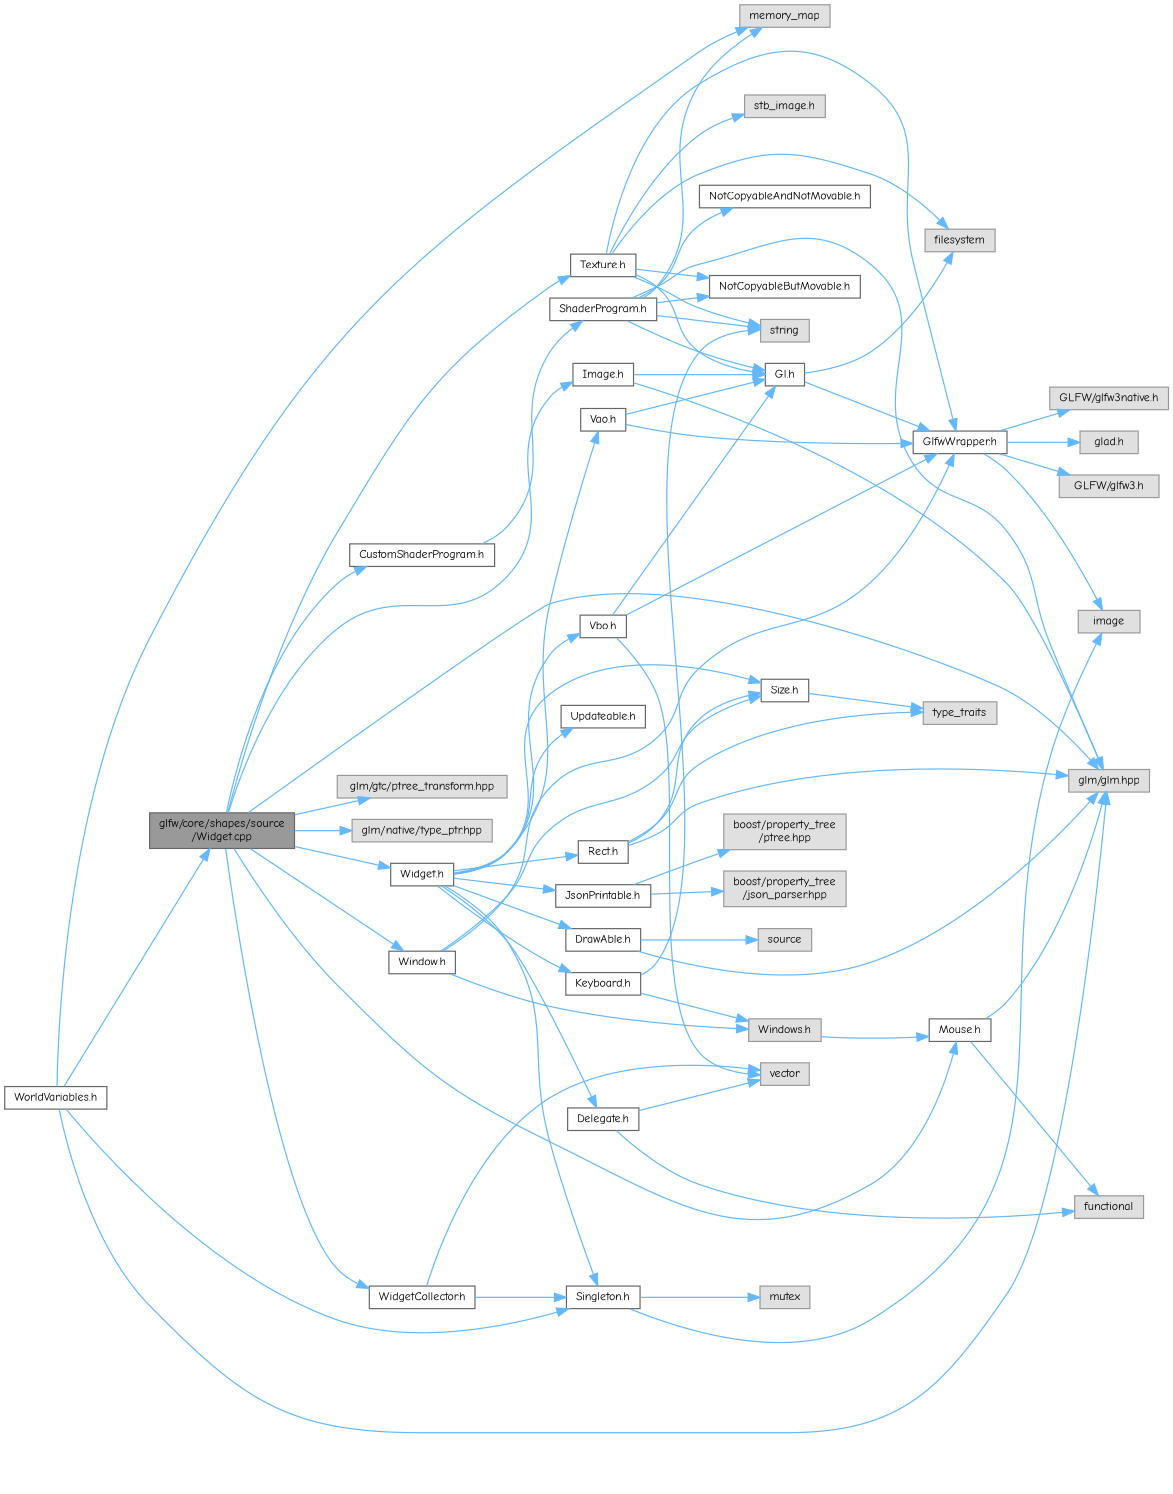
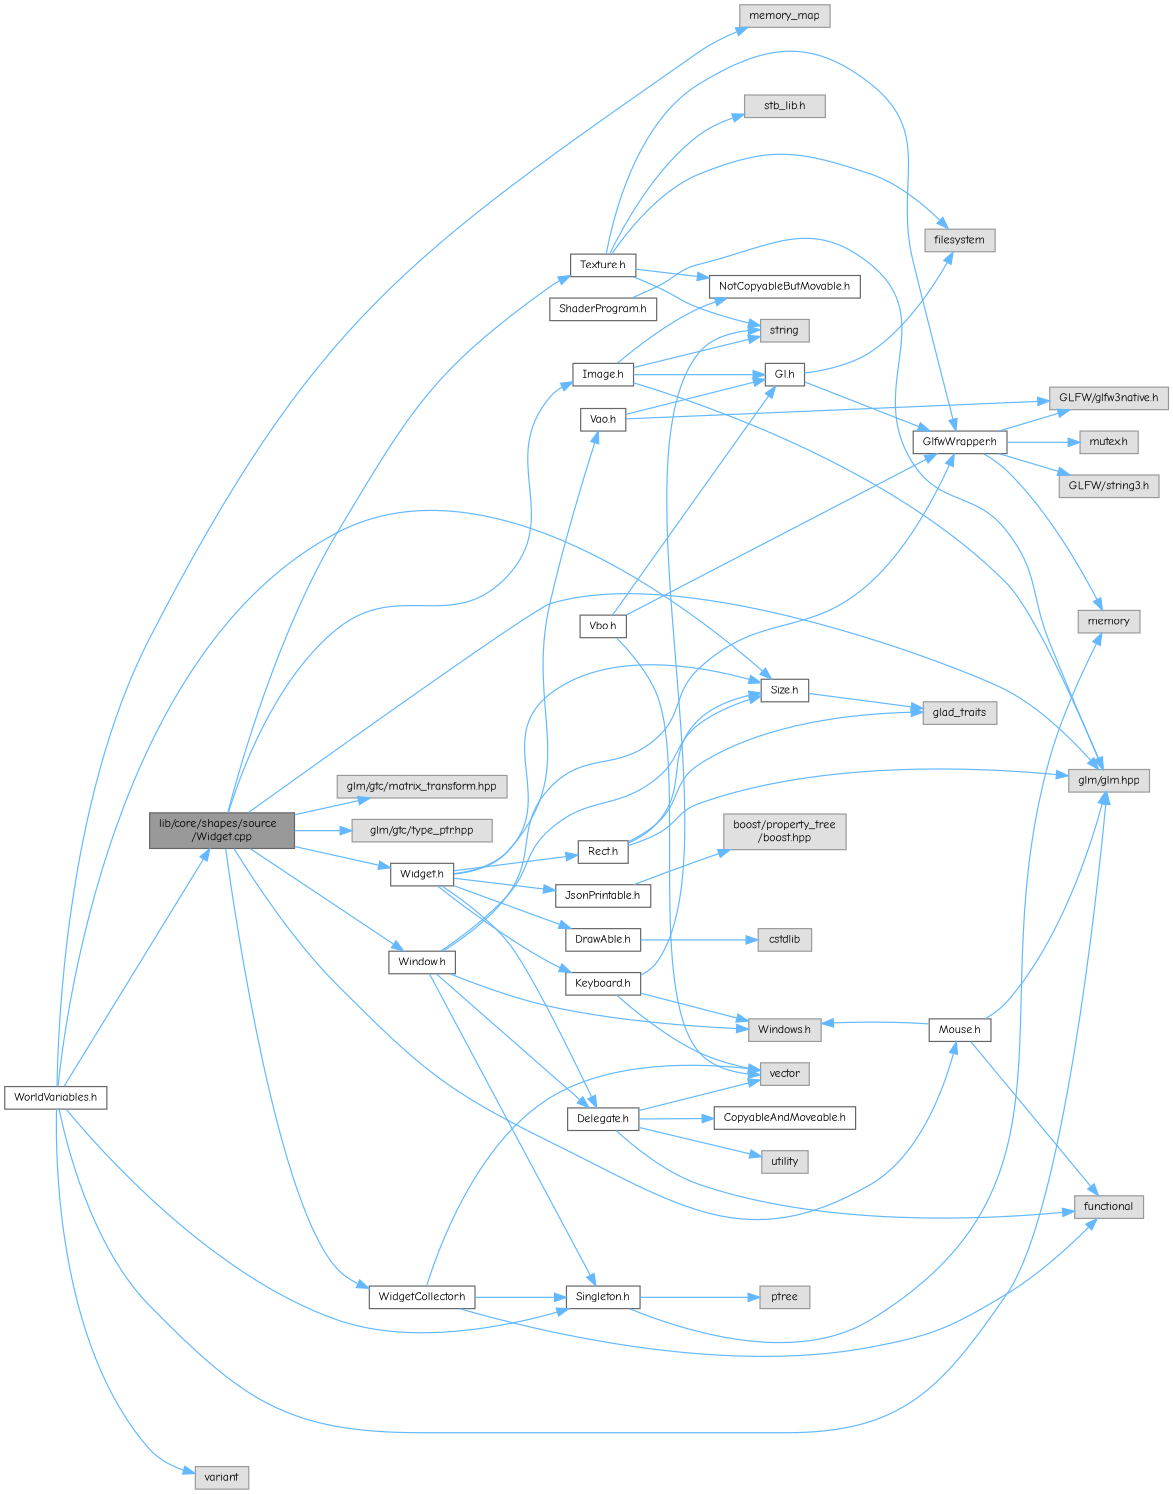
node "stb_image.h": label "stb_image.h" -> "stb_lib.h"
edge "ShaderProgram.h" -> "memory_map": removed
node "NotCopyableAndNotMovable.h": removed
edge "ShaderProgram.h" -> "NotCopyableButMovable.h": now "Image.h" -> "NotCopyableButMovable.h"
edge "ShaderProgram.h" -> "string": now "Image.h" -> "string"
edge "Texture.h" -> "Gl.h": removed
edge "ShaderProgram.h" -> "Gl.h": removed
edge "Vao.h" -> "GlfwWrapper.h": now "Vao.h" -> "GLFW/glfw3native.h"
node "glad.h": label "glad.h" -> "mutex.h"
node "GLFW/glfw3.h": label "GLFW/glfw3.h" -> "GLFW/string3.h"
node "CustomShaderProgram.h": removed
edge "WorldVariables.h" -> "Size.h": added
node "image": label "image" -> "memory"
edge "Widget.h" -> "Vbo.h": removed
node "type_traits": label "type_traits" -> "glad_traits"
node "Updateable.h": removed
node "glm/gtc/ptree_transform.hpp": label "glm/gtc/ptree_transform.hpp" -> "glm/gtc/matrix_transform.hpp"
node "glfw/core/shapes/source /Widget.cpp": label "glfw/core/shapes/source /Widget.cpp" -> "lib/core/shapes/source /Widget.cpp"
node "glm/native/type_ptr.hpp": label "glm/native/type_ptr.hpp" -> "glm/gtc/type_ptr.hpp"
node "boost/property_tree /ptree.hpp": label "boost/property_tree /ptree.hpp" -> "boost/property_tree /boost.hpp"
node "boost/property_tree /json_parser.hpp": removed
node "source": label "source" -> "cstdlib"
edge "DrawAble.h" -> "glm/glm.hpp": removed
edge "Window.h" -> "Delegate.h": added
edge "Windows.h" -> "Mouse.h": reversed
edge "Keyboard.h" -> "vector": added
edge "Widget.h" -> "Singleton.h": now "Window.h" -> "Singleton.h"
node "CopyableAndMoveable.h": added
node "utility": added
node "mutex": label "mutex" -> "ptree"
edge "WidgetCollector.h" -> "functional": added
node "variant": added
